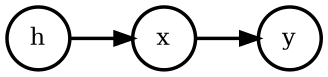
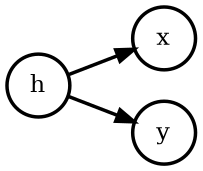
edge "x" -> "y": now "h" -> "y"
